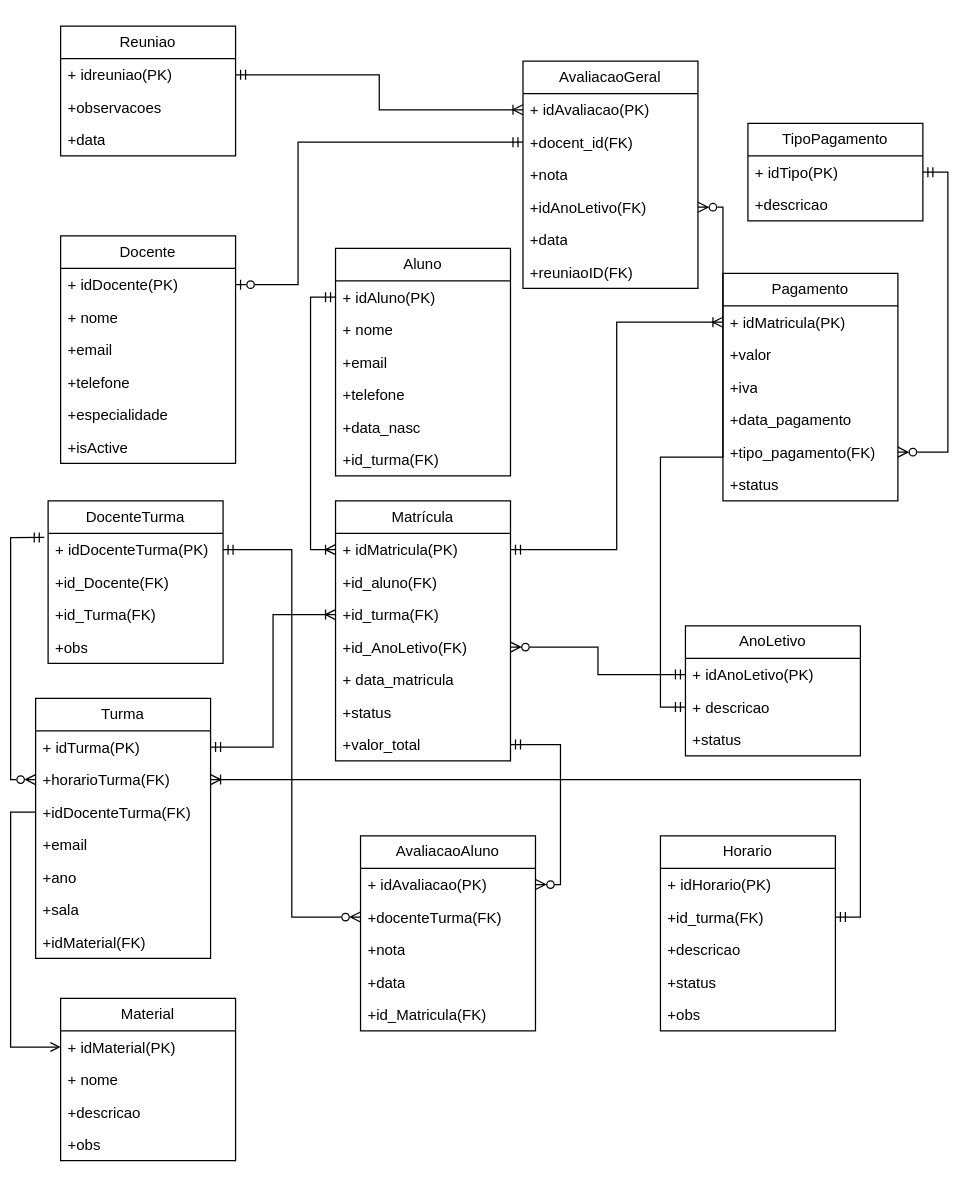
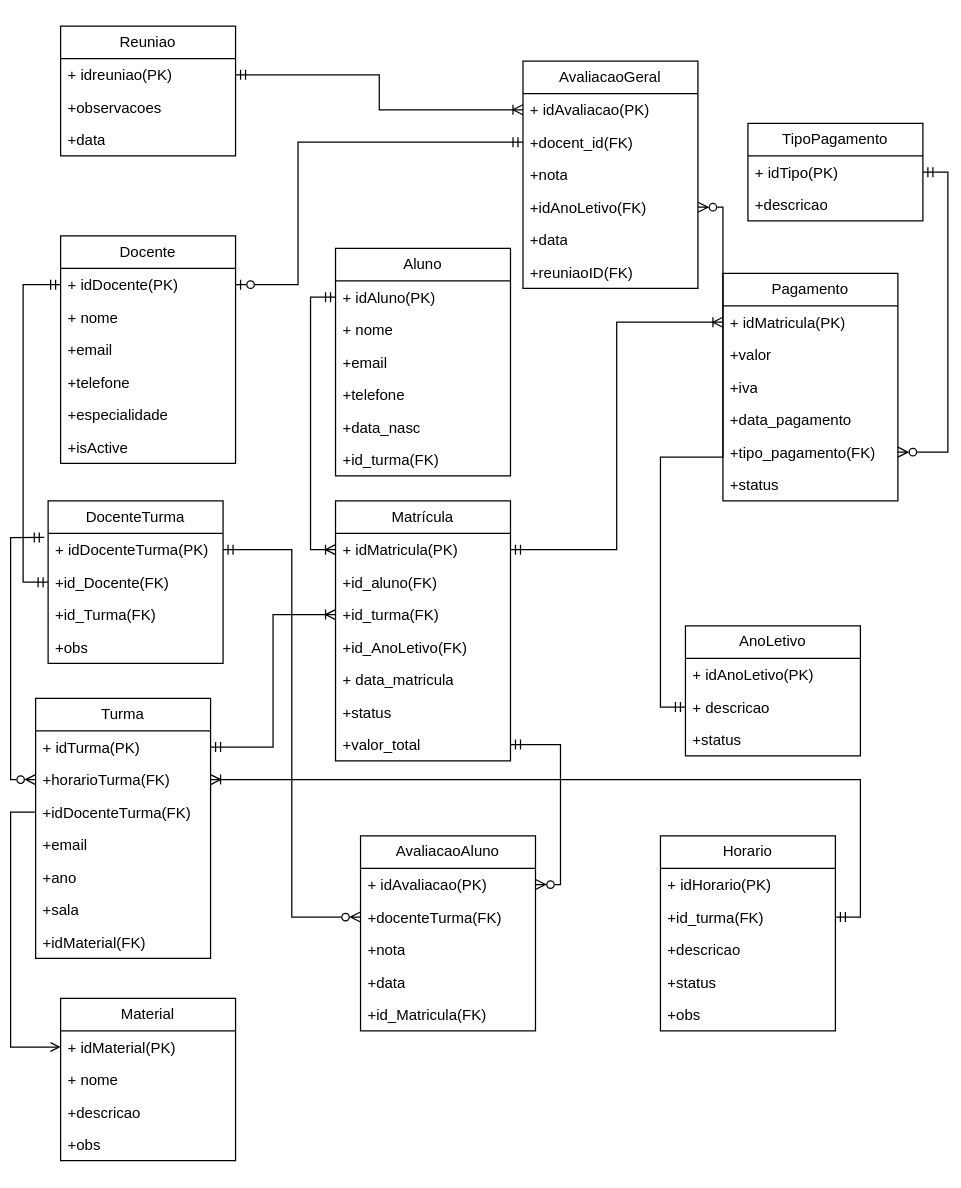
edge "+ idDocente(PK)" -- "+id_Docente(FK)": added
edge "+id_AnoLetivo(FK)" -- "+ idAnoLetivo(PK)": removed
